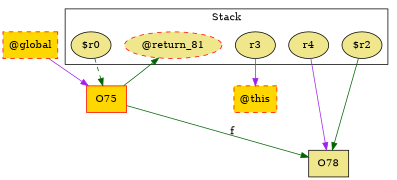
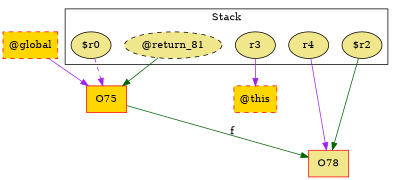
node "@return_81": color red -> black
edge "$r0" -> "O75": color darkgreen -> purple
edge "O75" -> "@return_81": reversed
node "O78": color black -> red
